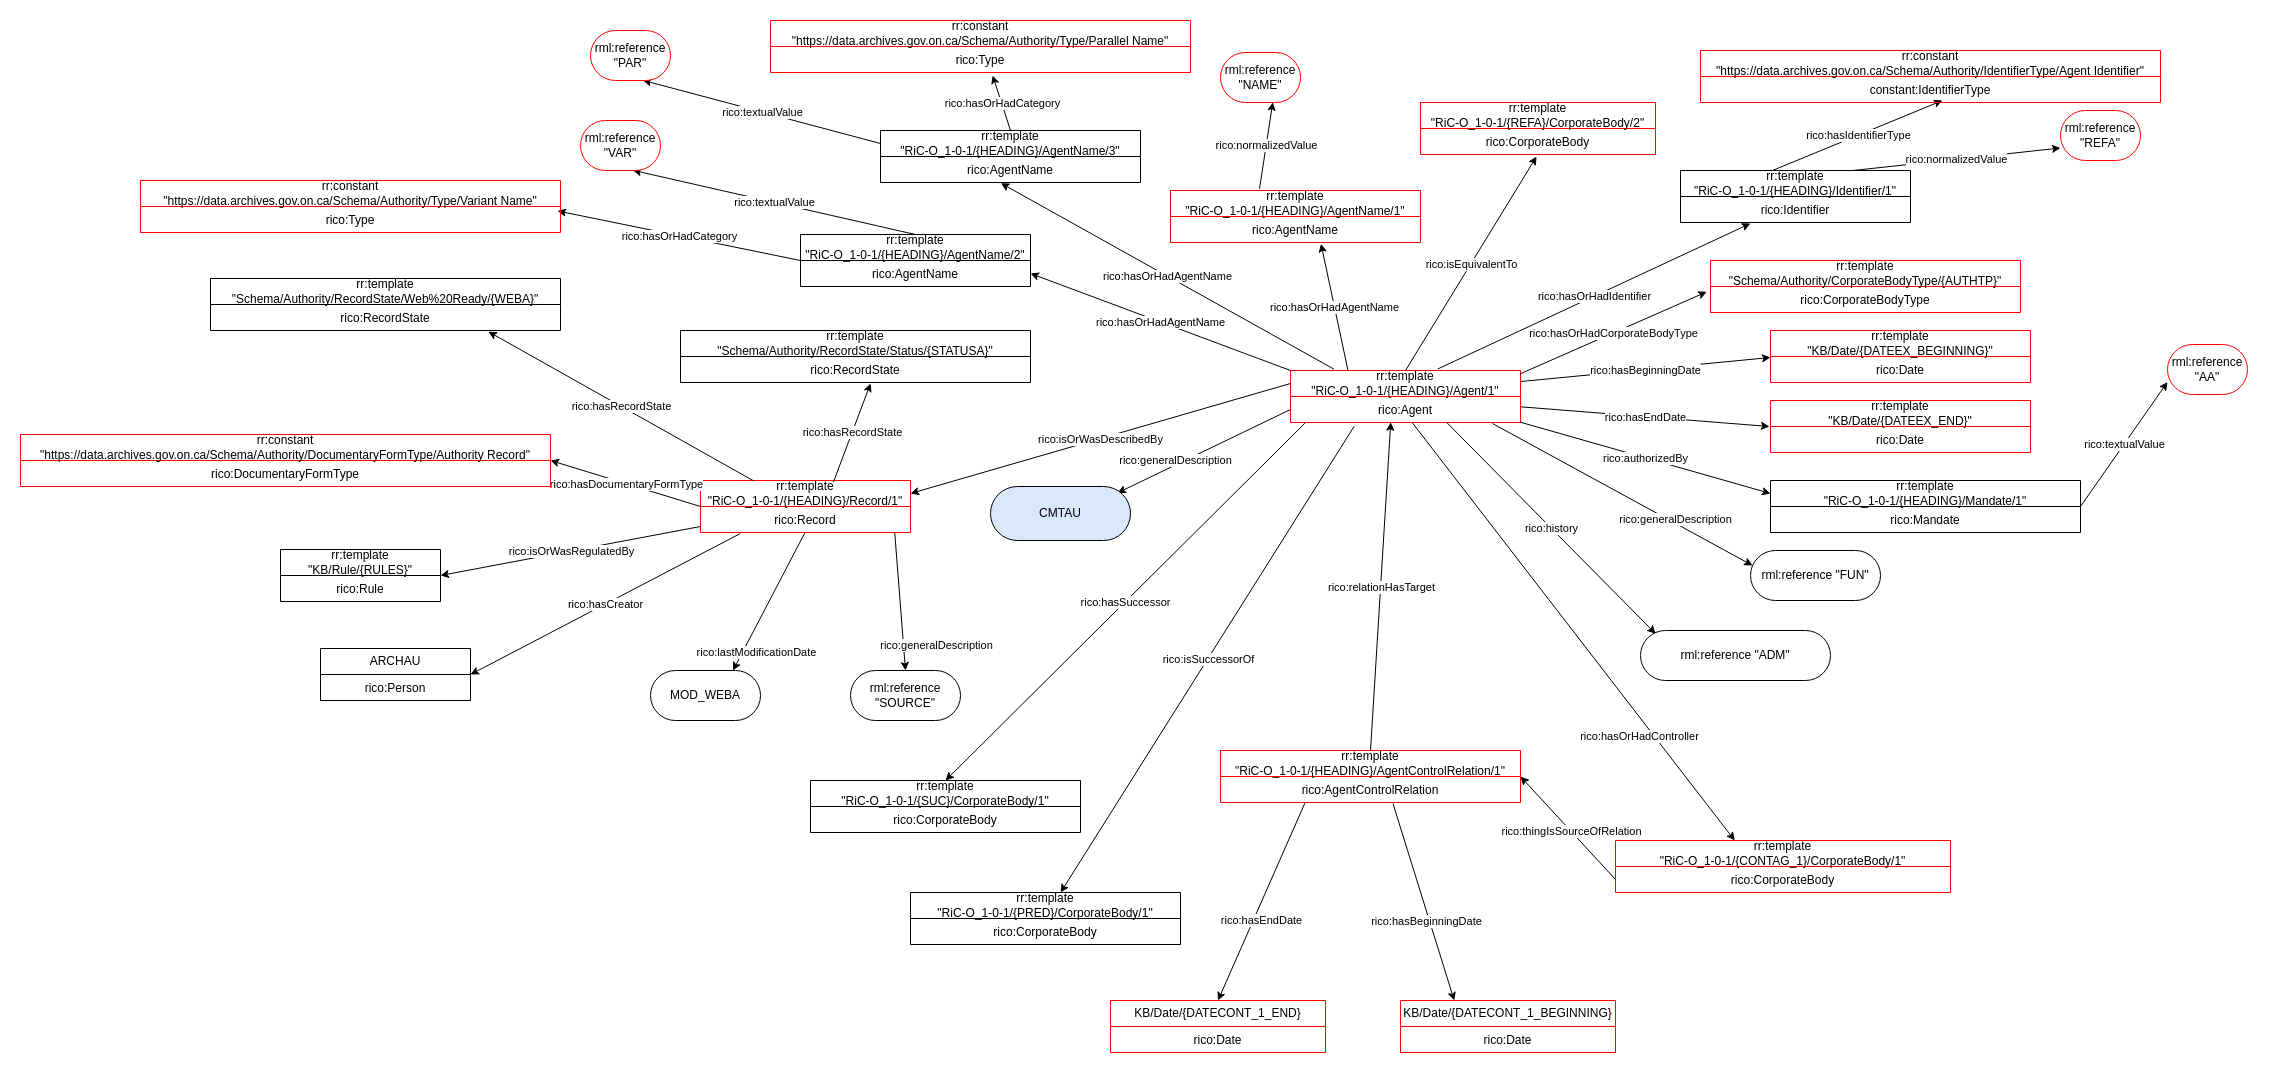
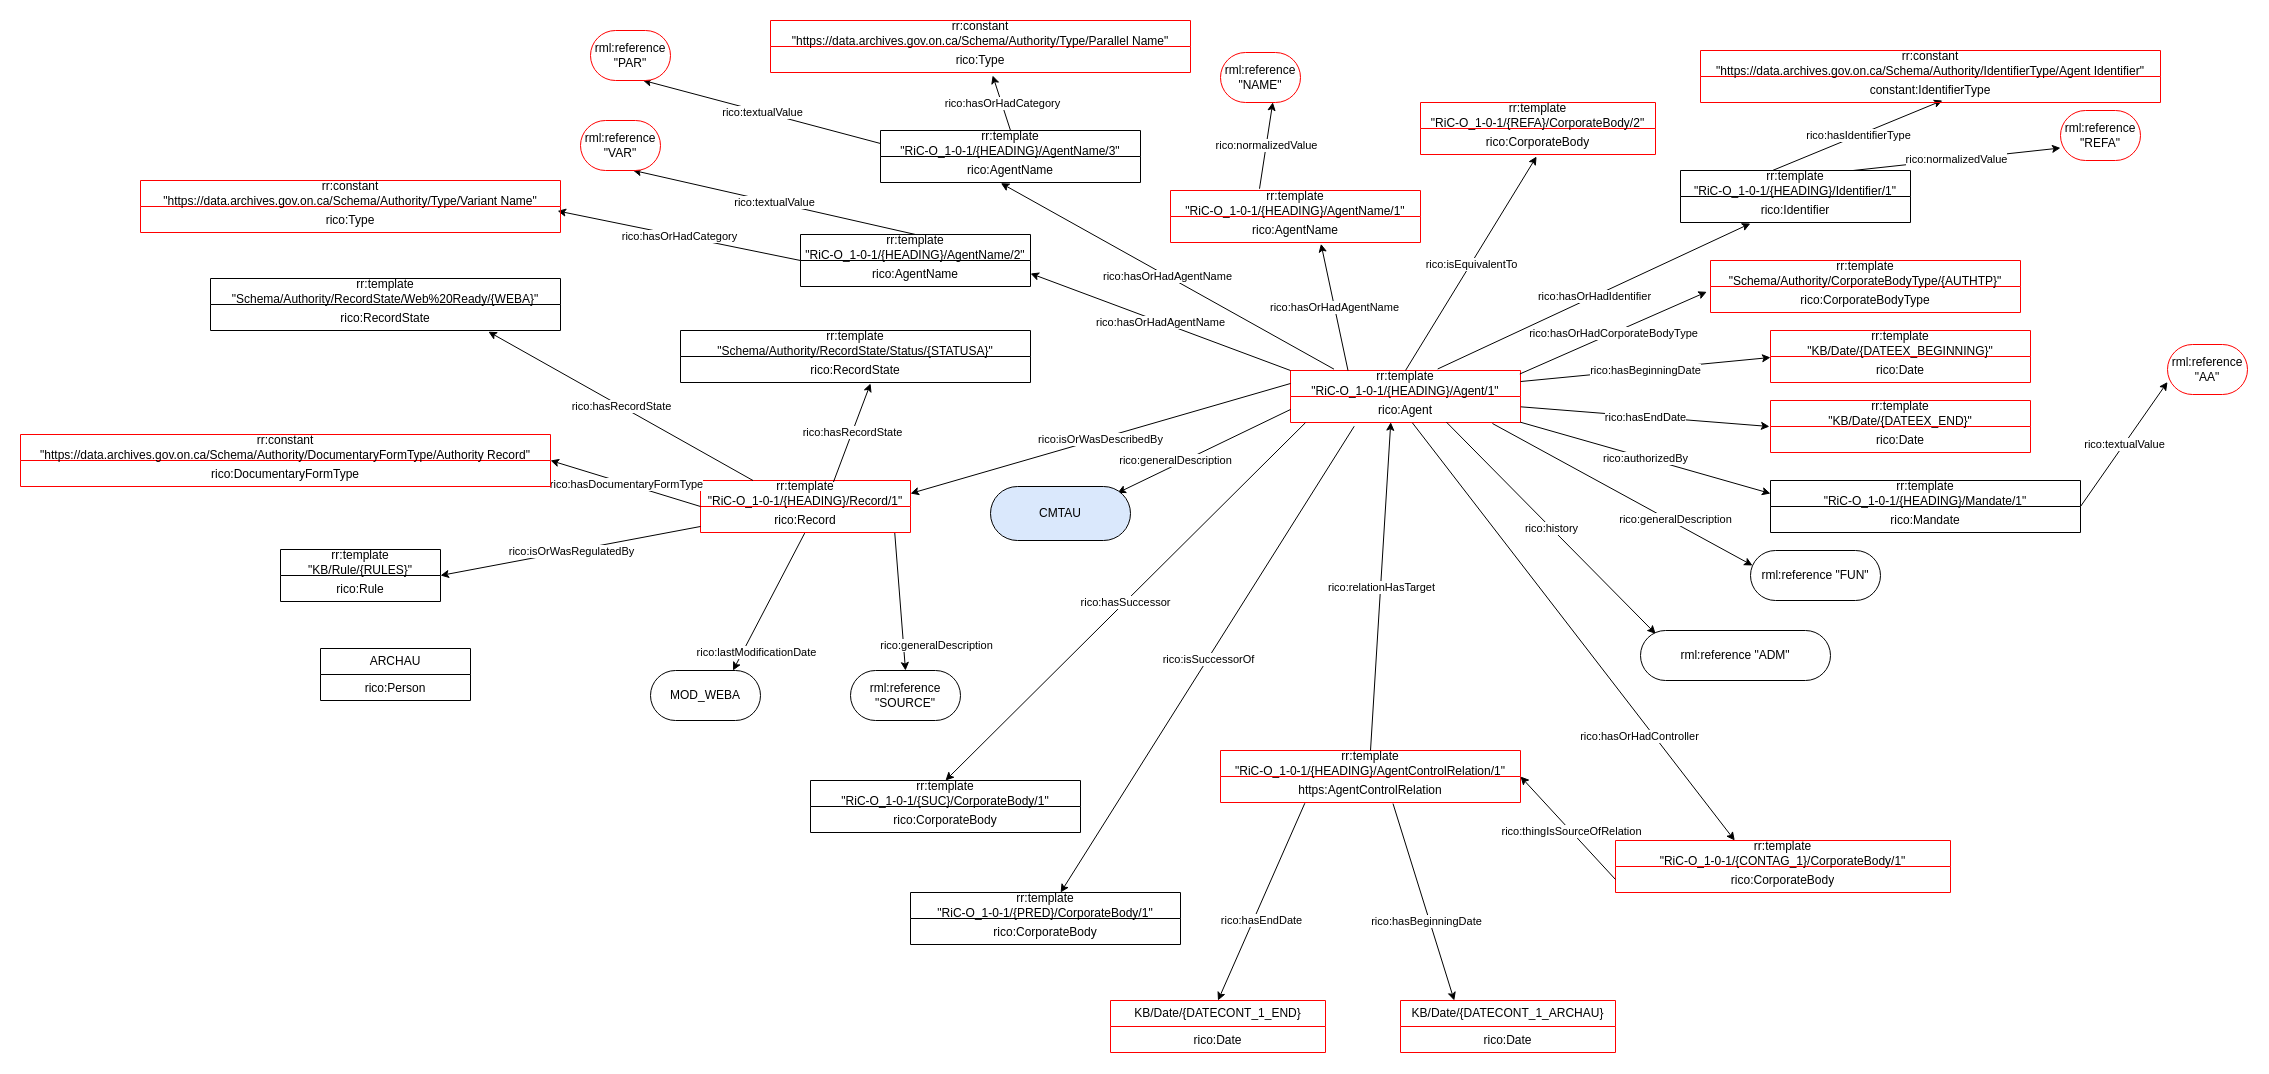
edge "rico:Record" -> "ARCHAU": removed, label "rico:hasCreator"
node "rico:AgentControlRelation": label "rico:AgentControlRelation" -> "https:AgentControlRelation"
node "KB/Date/{DATECONT_1_BEGINNING}": label "KB/Date/{DATECONT_1_BEGINNING}" -> "KB/Date/{DATECONT_1_ARCHAU}"
